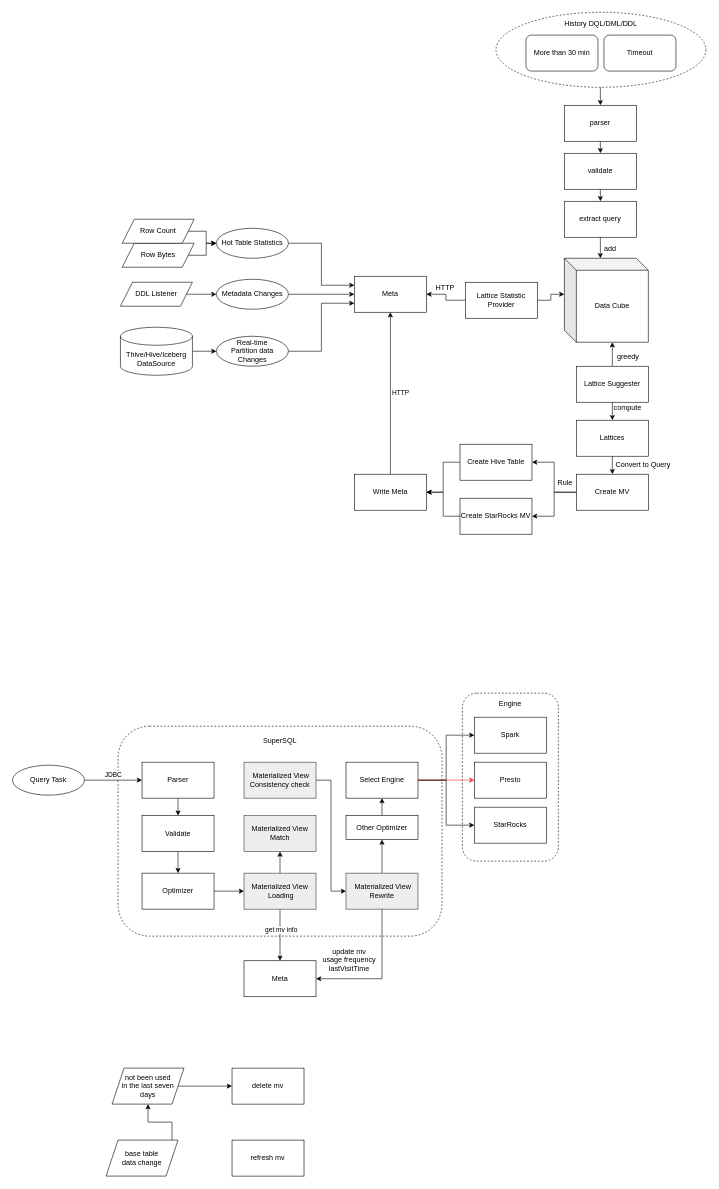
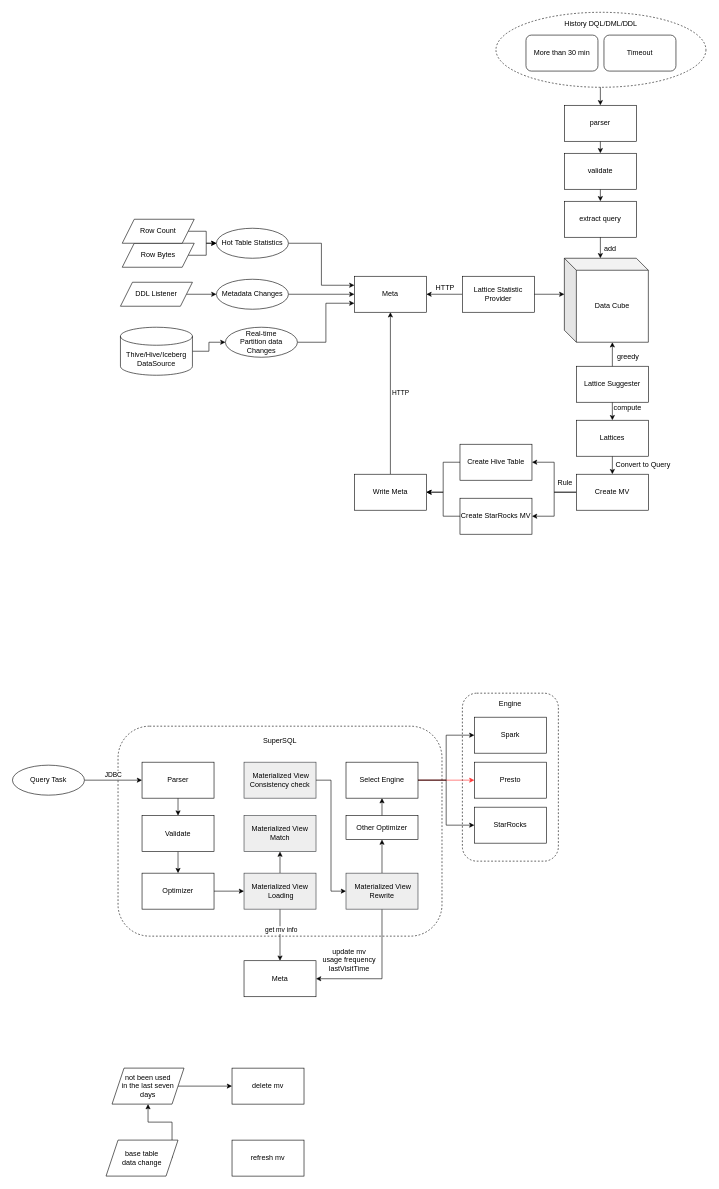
node "Lattice Statistic Provider": moved (501, 300) -> (498, 294)
node "Real-time Partition data Changes": moved (252, 351) -> (261, 342)
